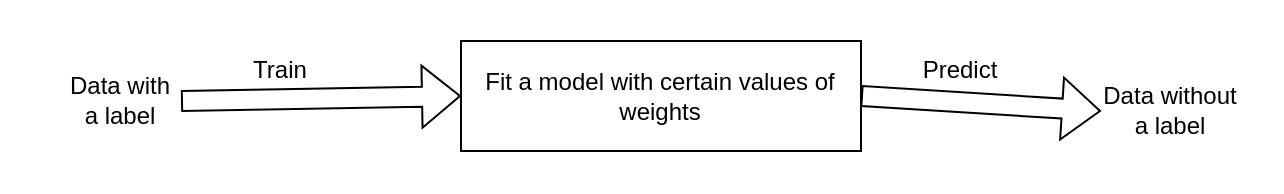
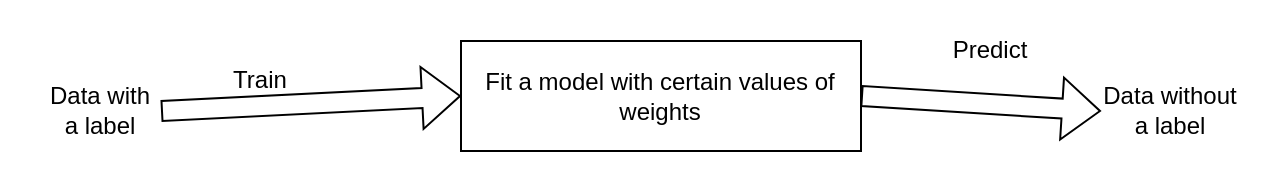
node "Train": moved (281, 71) -> (261, 81)
node "Predict": moved (961, 71) -> (991, 51)
node "Data with a label": moved (121, 101) -> (101, 111)
